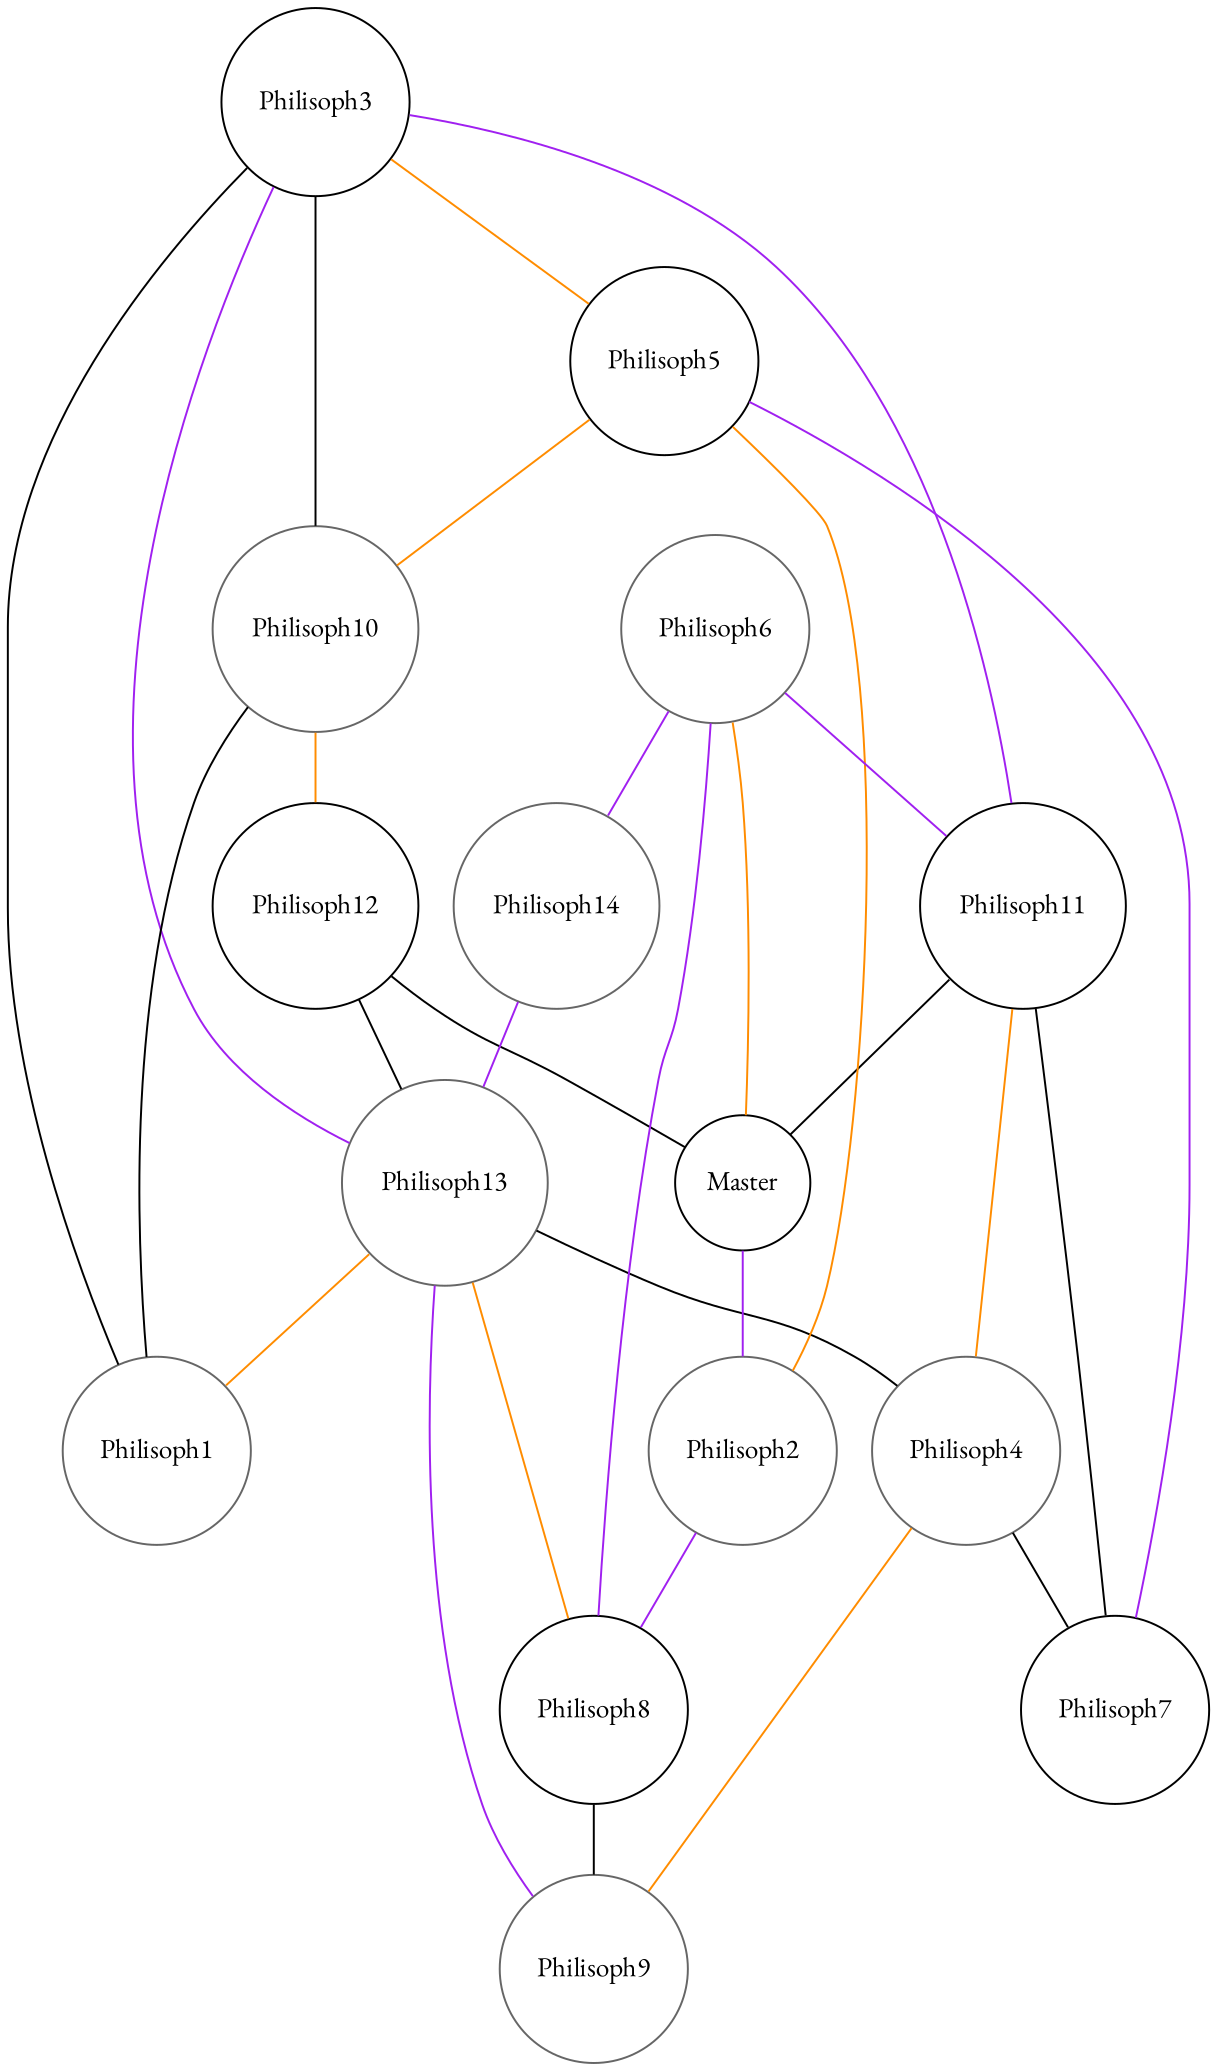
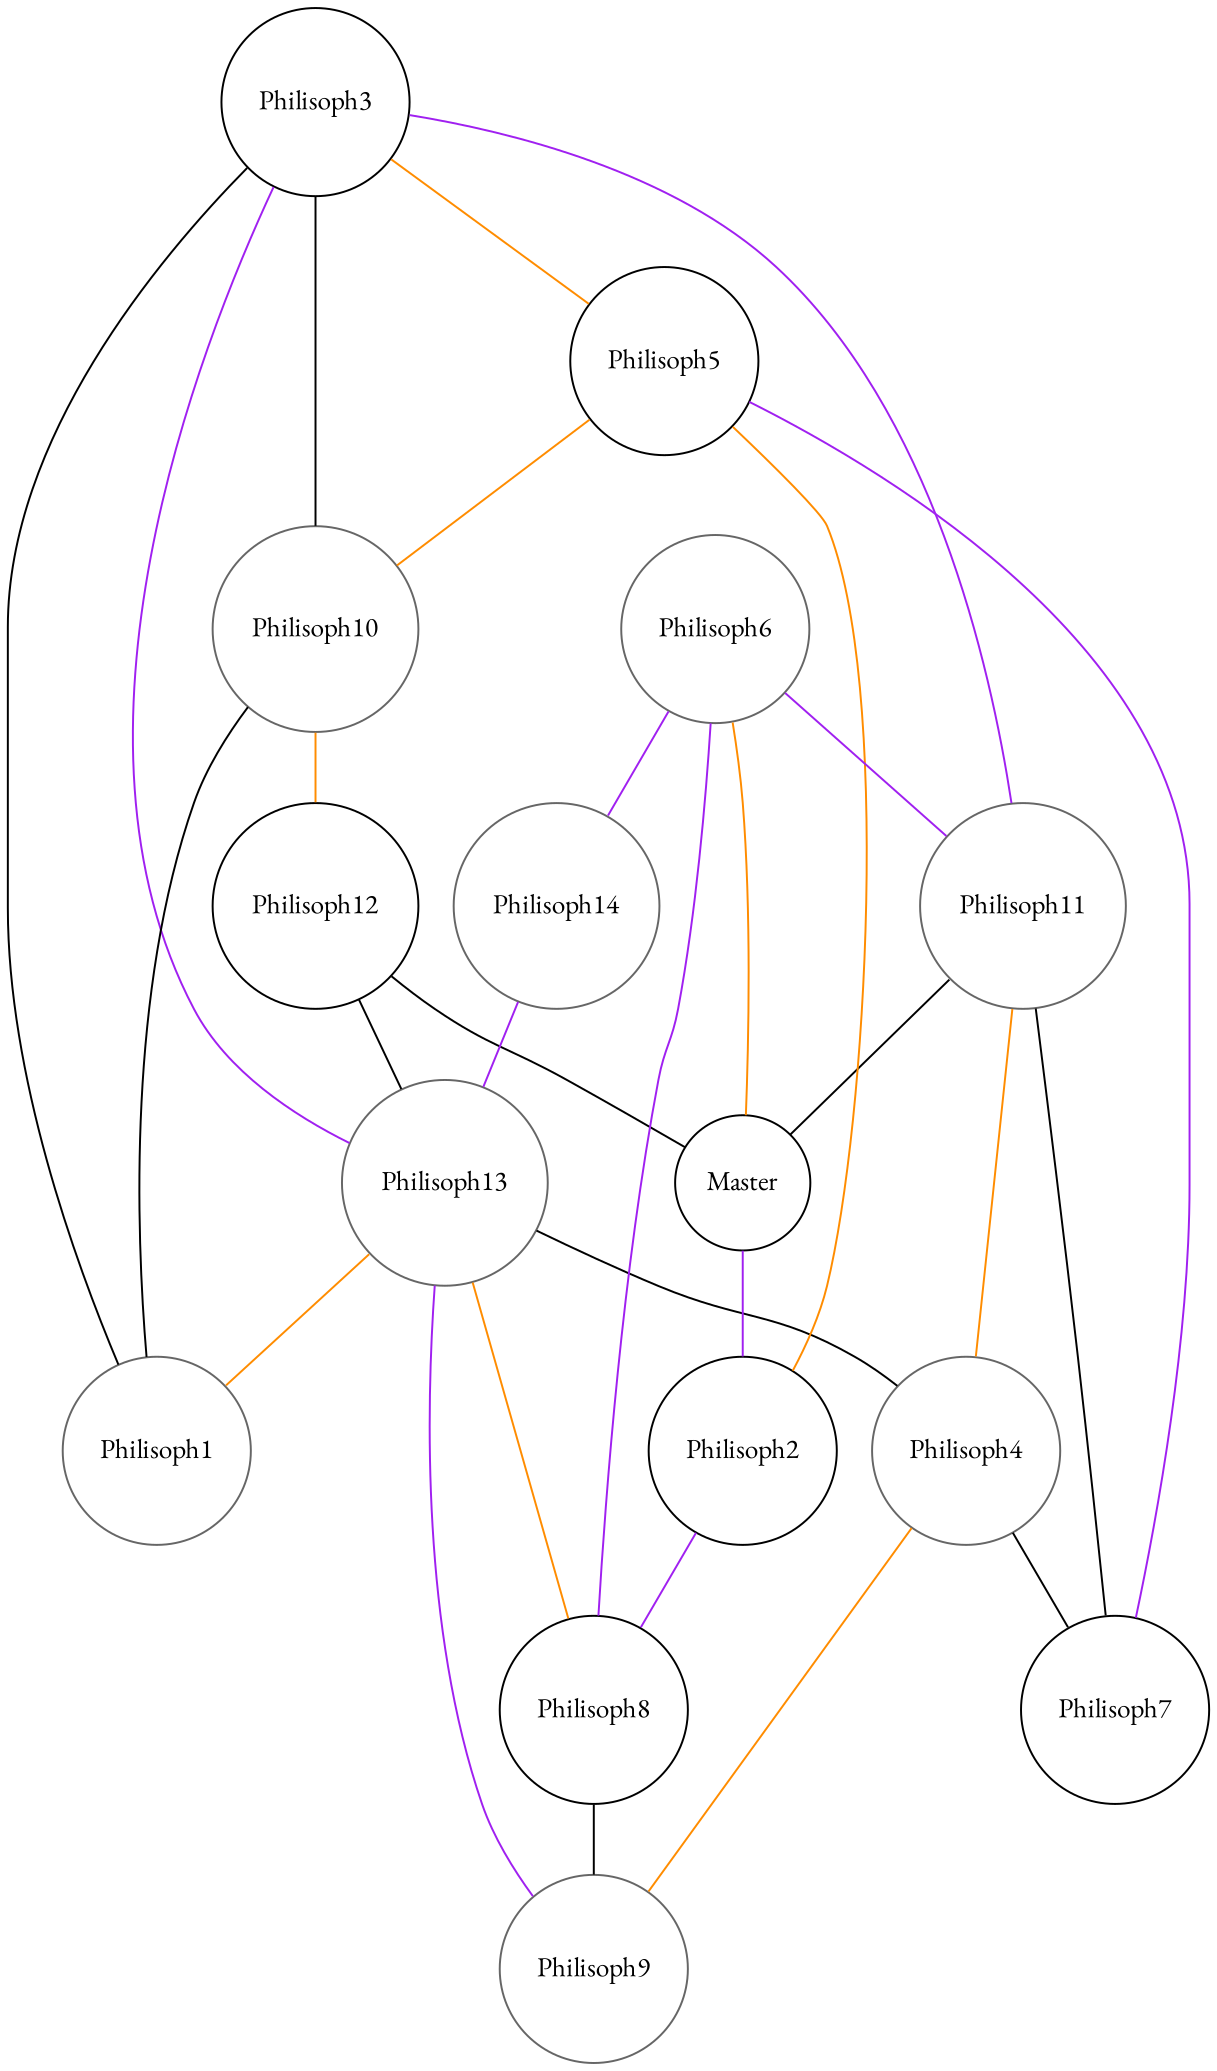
node "Philisoph11": color black -> gray40
node "Philisoph2": color gray40 -> black
